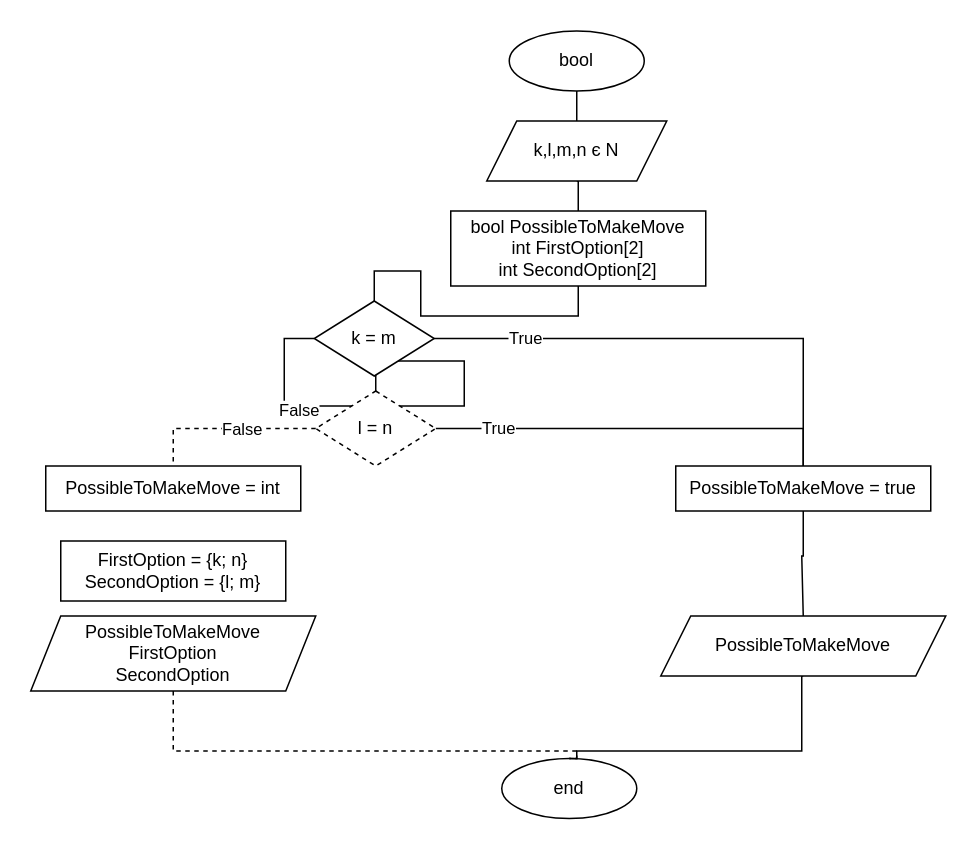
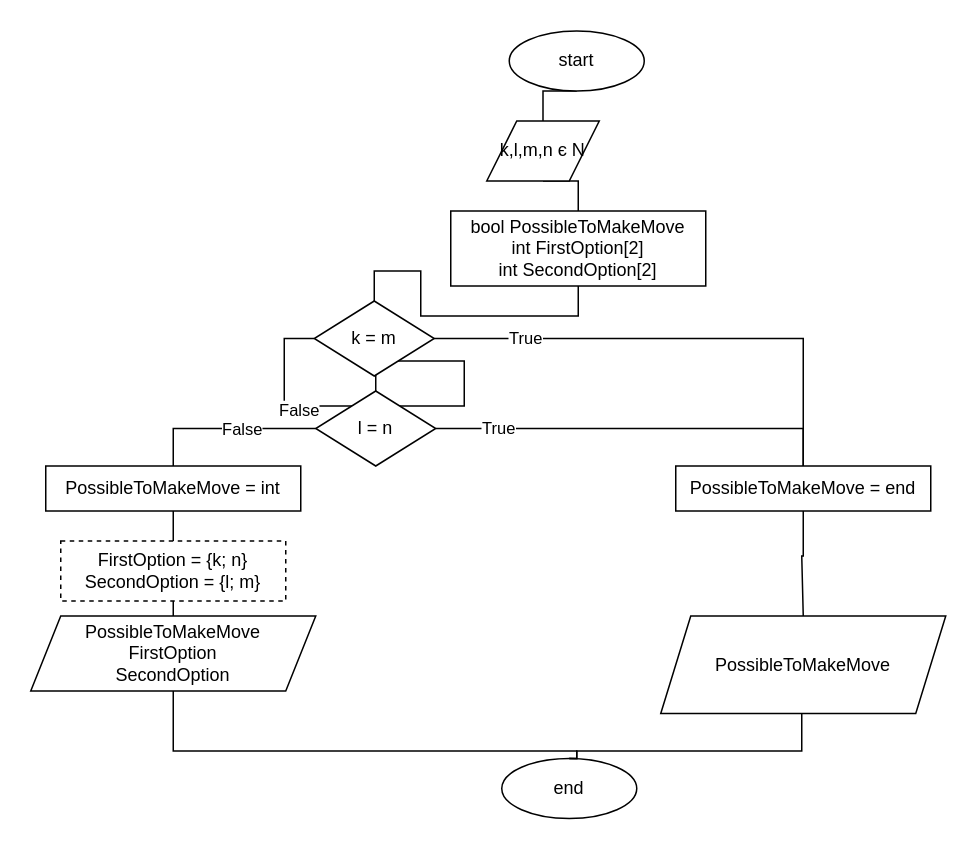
node "bool": label "bool" -> "start"
node "k,l,m,n є N": size 180x60 -> 113x60
edge "l = n" -- "PossibleToMakeMove = int": style dashed -> solid
node "l = n": style dashed -> solid
node "PossibleToMakeMove = true": label "PossibleToMakeMove = true" -> "PossibleToMakeMove = end"
edge "PossibleToMakeMove = int" -- "FirstOption = {k; n} SecondOption = {l; m}": added
node "FirstOption = {k; n} SecondOption = {l; m}": style solid -> dashed
edge "FirstOption = {k; n} SecondOption = {l; m}" -- "PossibleToMakeMove FirstOption SecondOption": added
node "PossibleToMakeMove": size 285x60 -> 285x98
edge "PossibleToMakeMove FirstOption SecondOption" -- "end": style dashed -> solid
